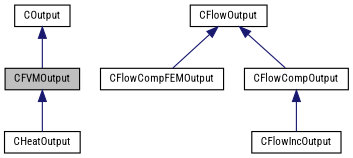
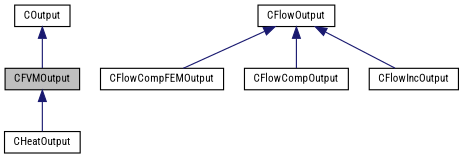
edge "CFlowIncOutput" -> "CFlowCompOutput": now "CFlowIncOutput" -> "CFlowOutput"
